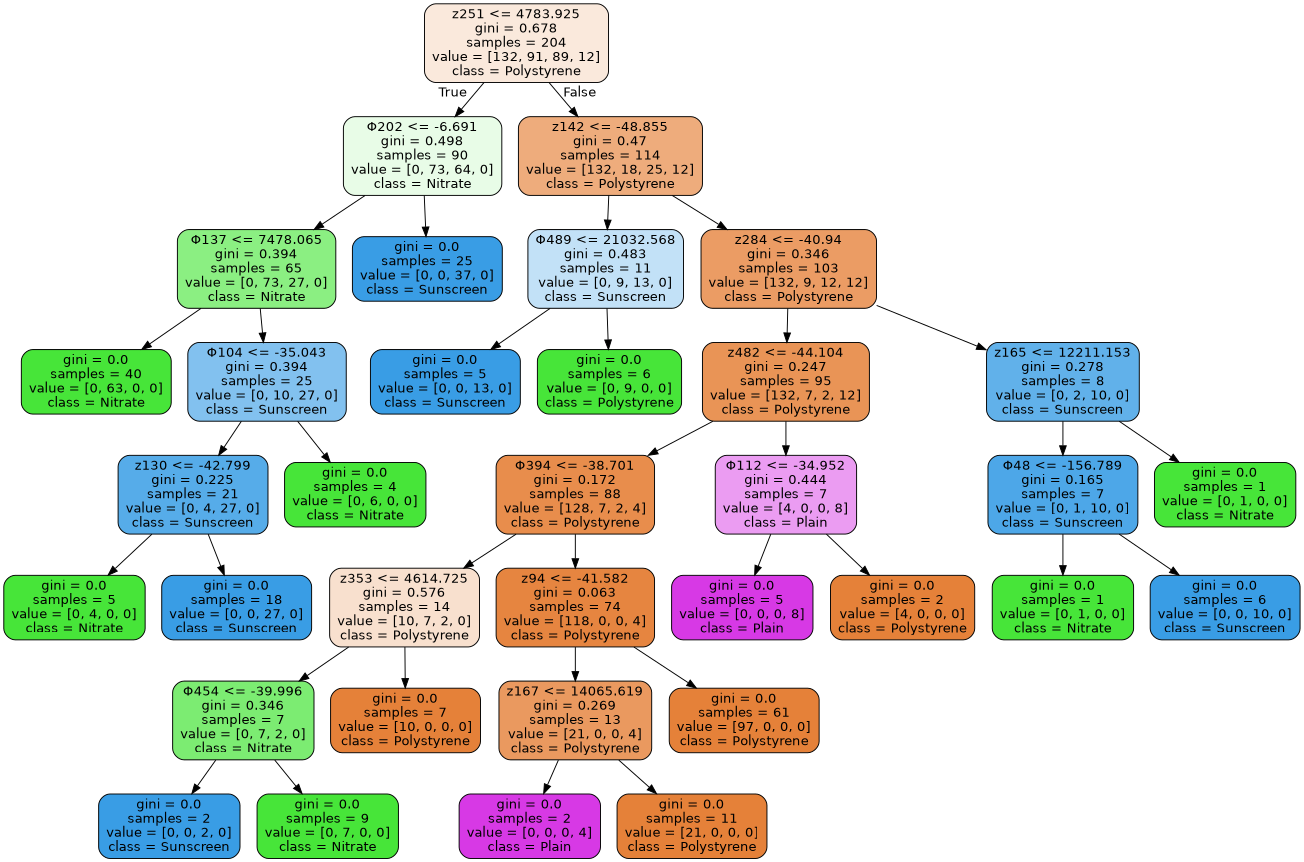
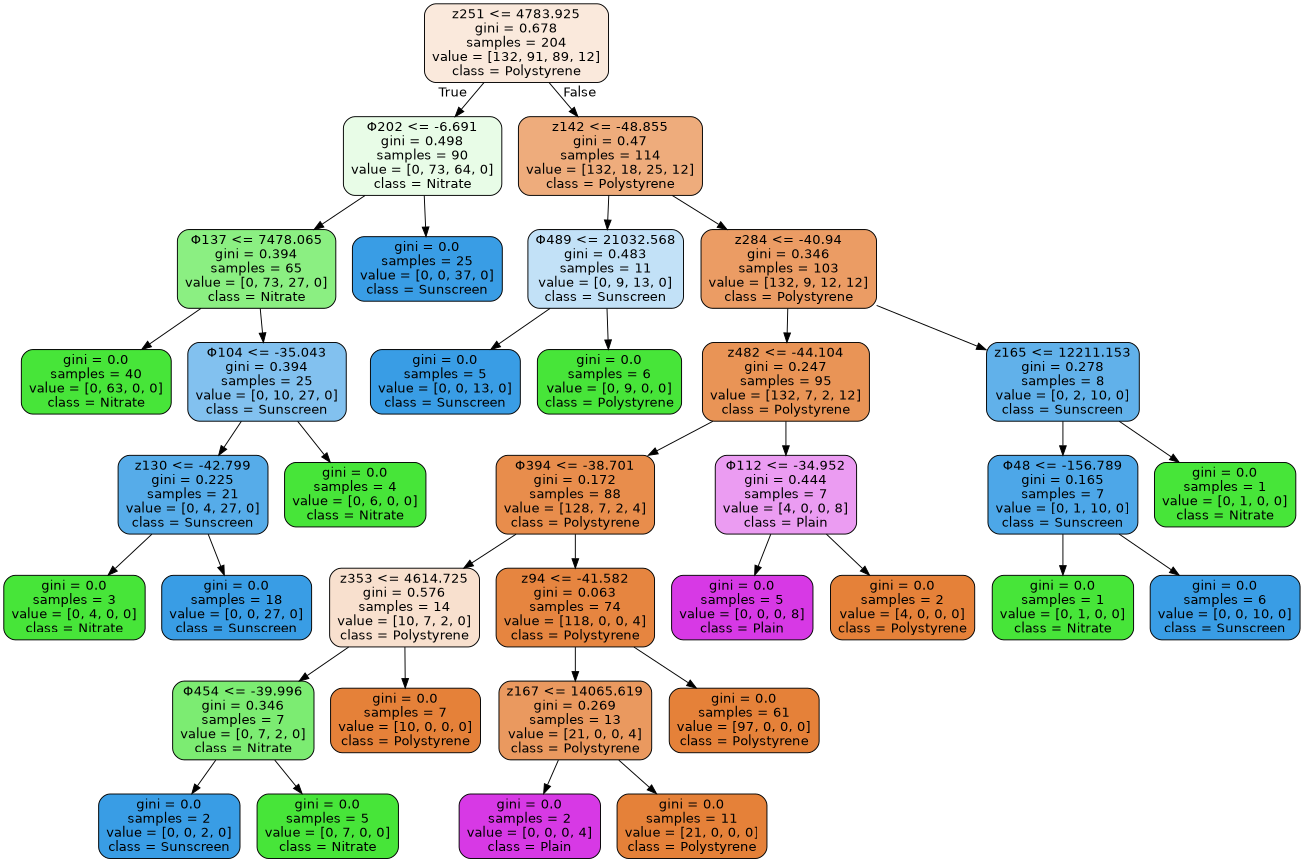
node "gini = 0.0 samples = 5 value = [0, 4, 0, 0] class = Nitrate": label "gini = 0.0 samples = 5 value = [0, 4, 0, 0] class = Nitrate" -> "gini = 0.0 samples = 3 value = [0, 4, 0, 0] class = Nitrate"
node "gini = 0.0 samples = 9 value = [0, 7, 0, 0] class = Nitrate": label "gini = 0.0 samples = 9 value = [0, 7, 0, 0] class = Nitrate" -> "gini = 0.0 samples = 5 value = [0, 7, 0, 0] class = Nitrate"
